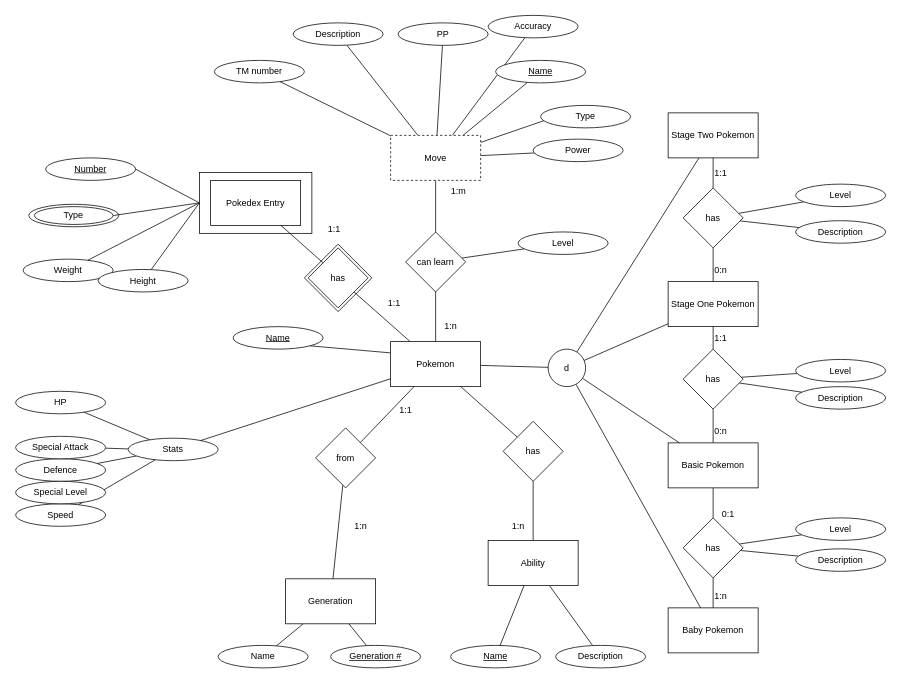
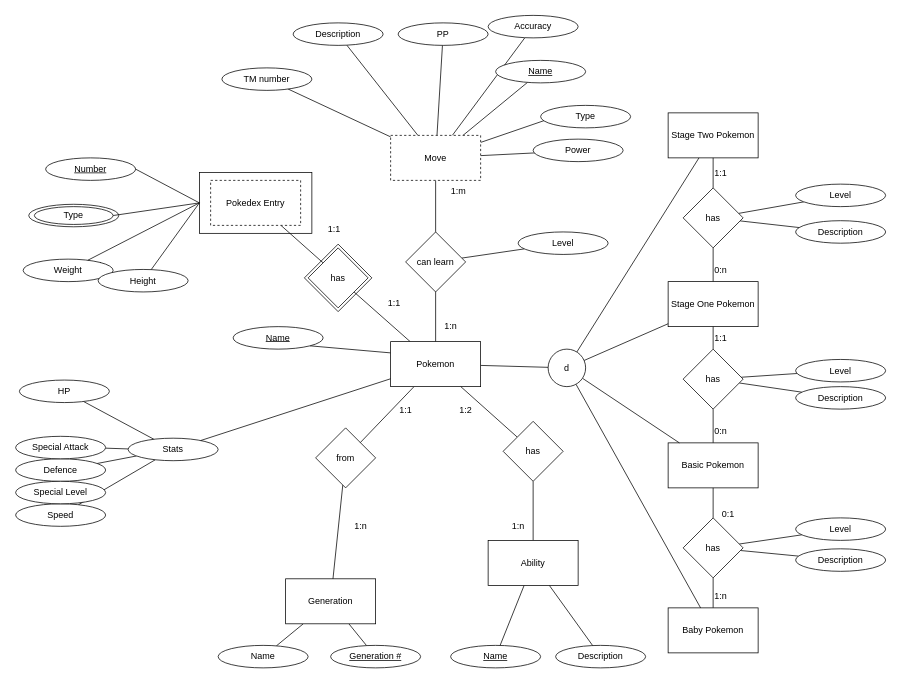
node "TM number": moved (259, 72) -> (267, 79)
node "Pokedex Entry": style solid -> dashed
node "HP": moved (60, 403) -> (64, 391)
node "1:2": added
